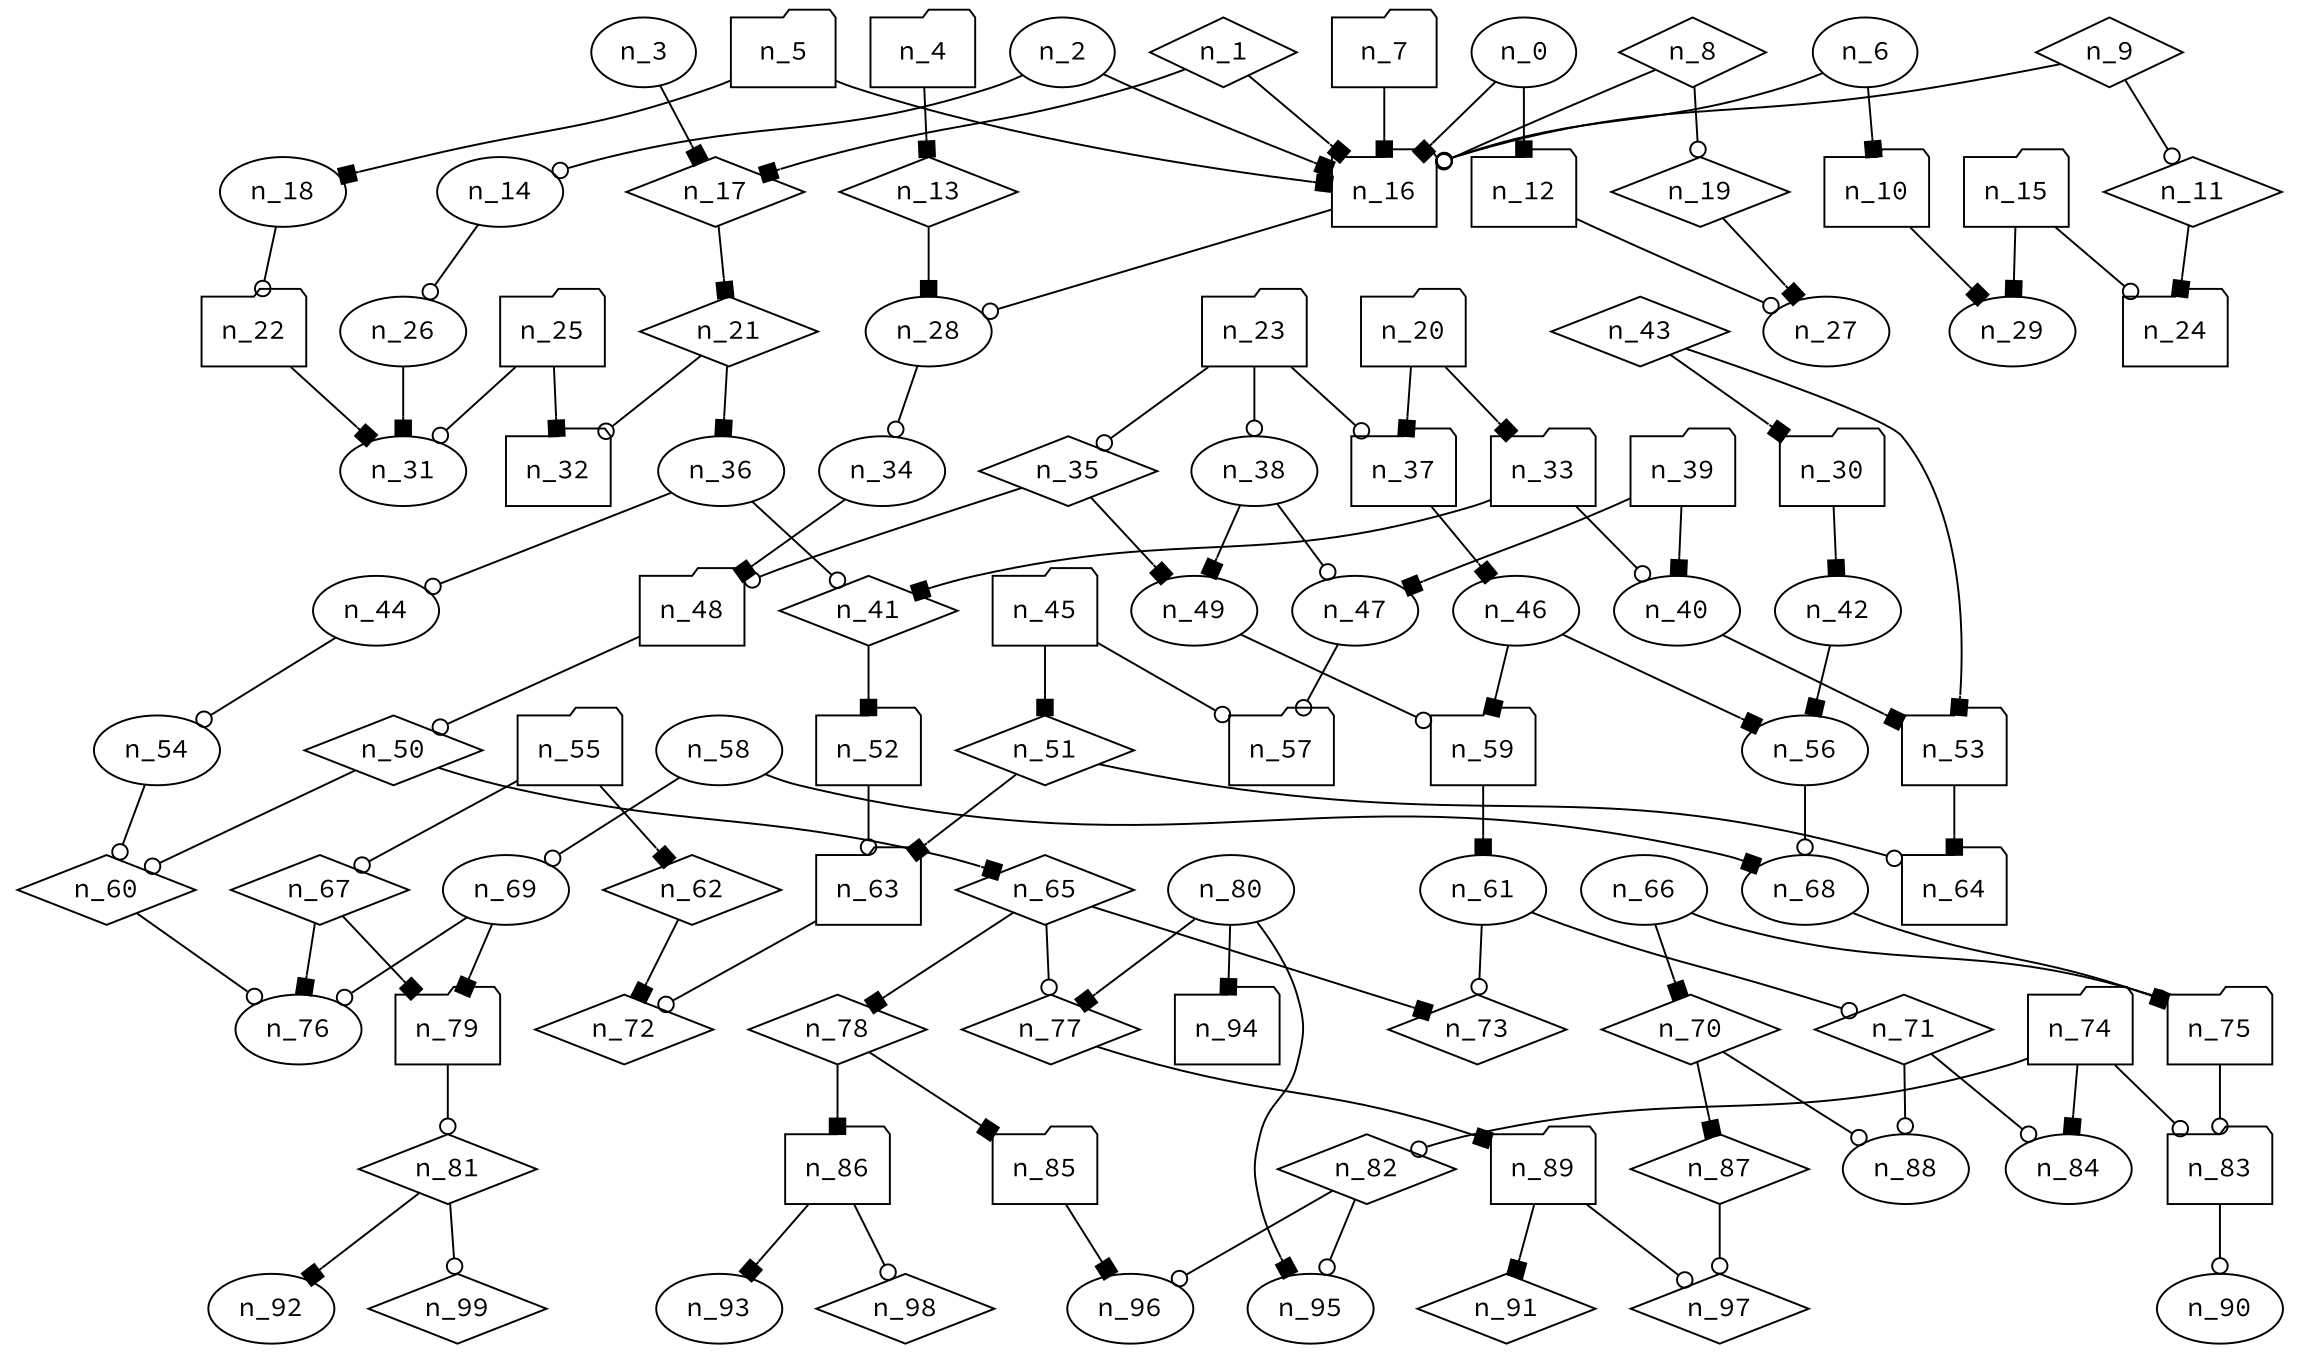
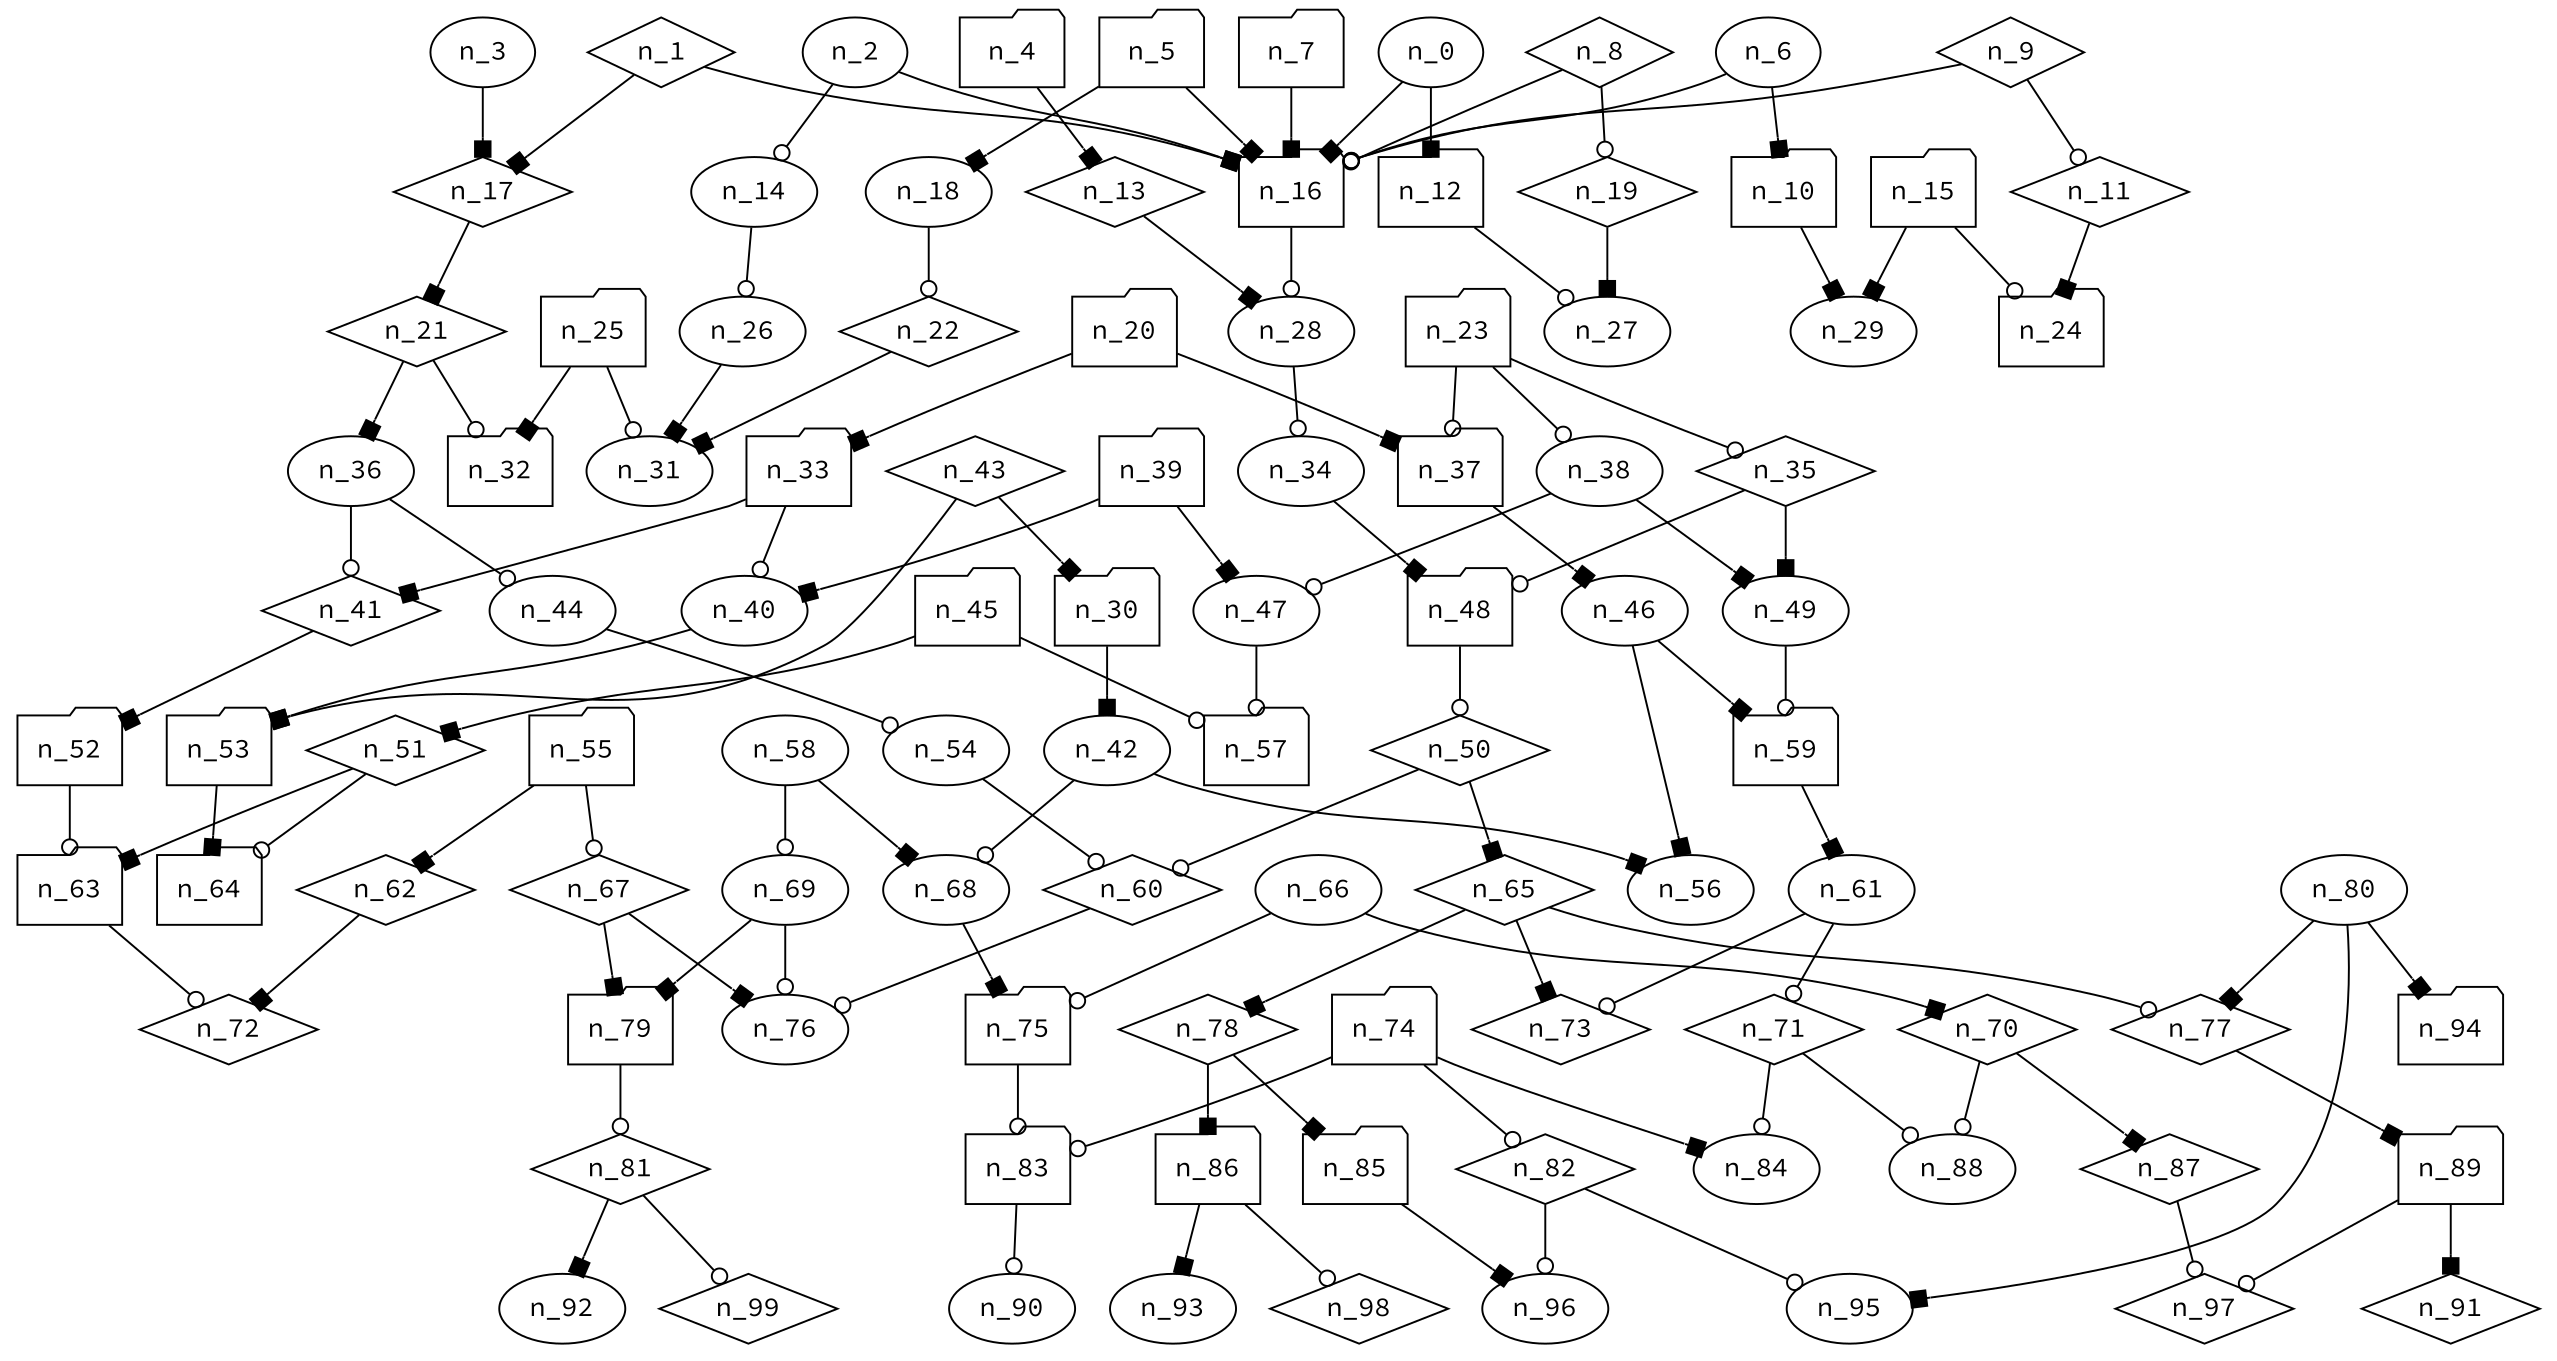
node "n_22": shape folder -> diamond
edge "n_56" -> "n_68": now "n_42" -> "n_68"
